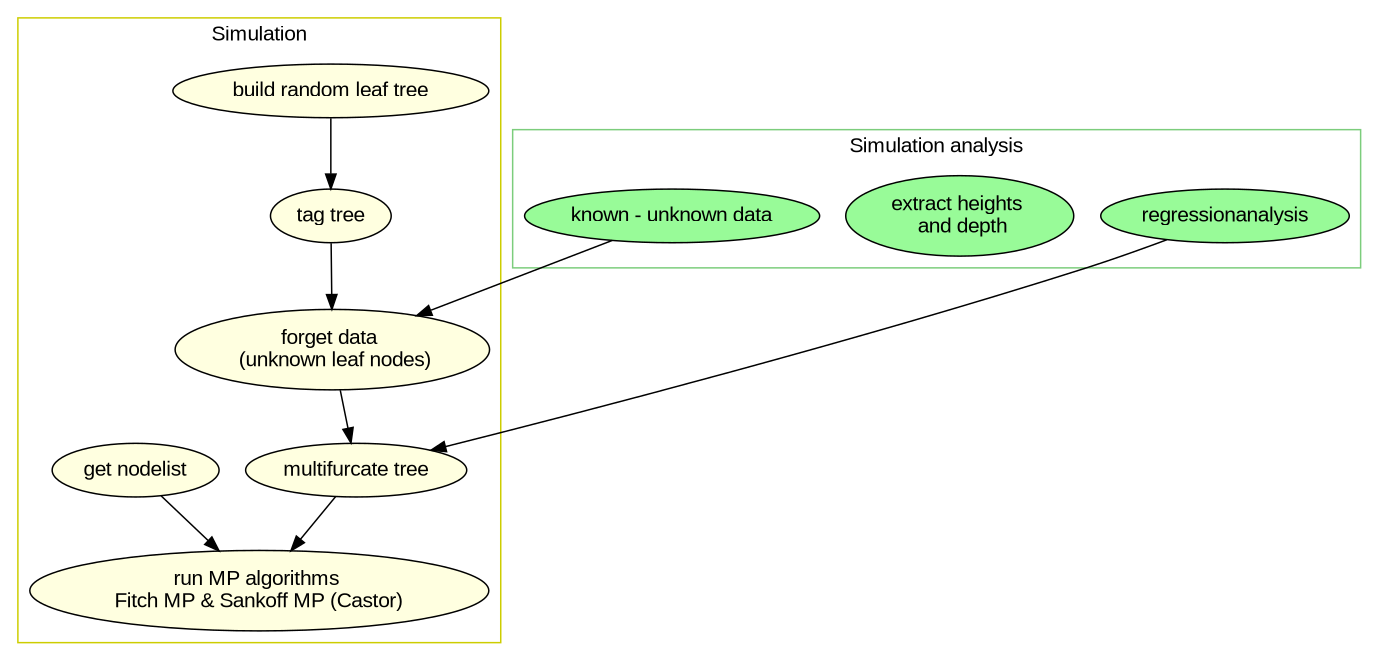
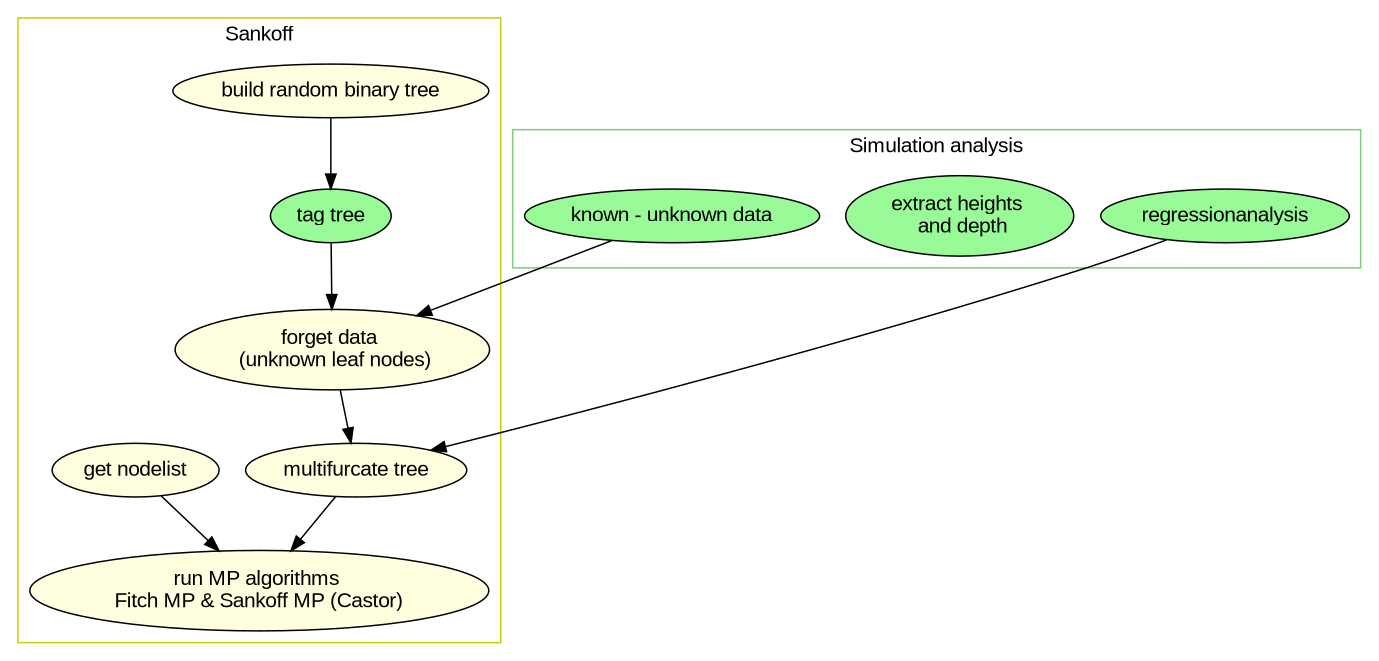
cluster "Simulation": label "Simulation" -> "Sankoff"
node "build random leaf tree": label "build random leaf tree" -> "build random binary tree"
node "tag tree": fillcolor lightyellow -> palegreen
